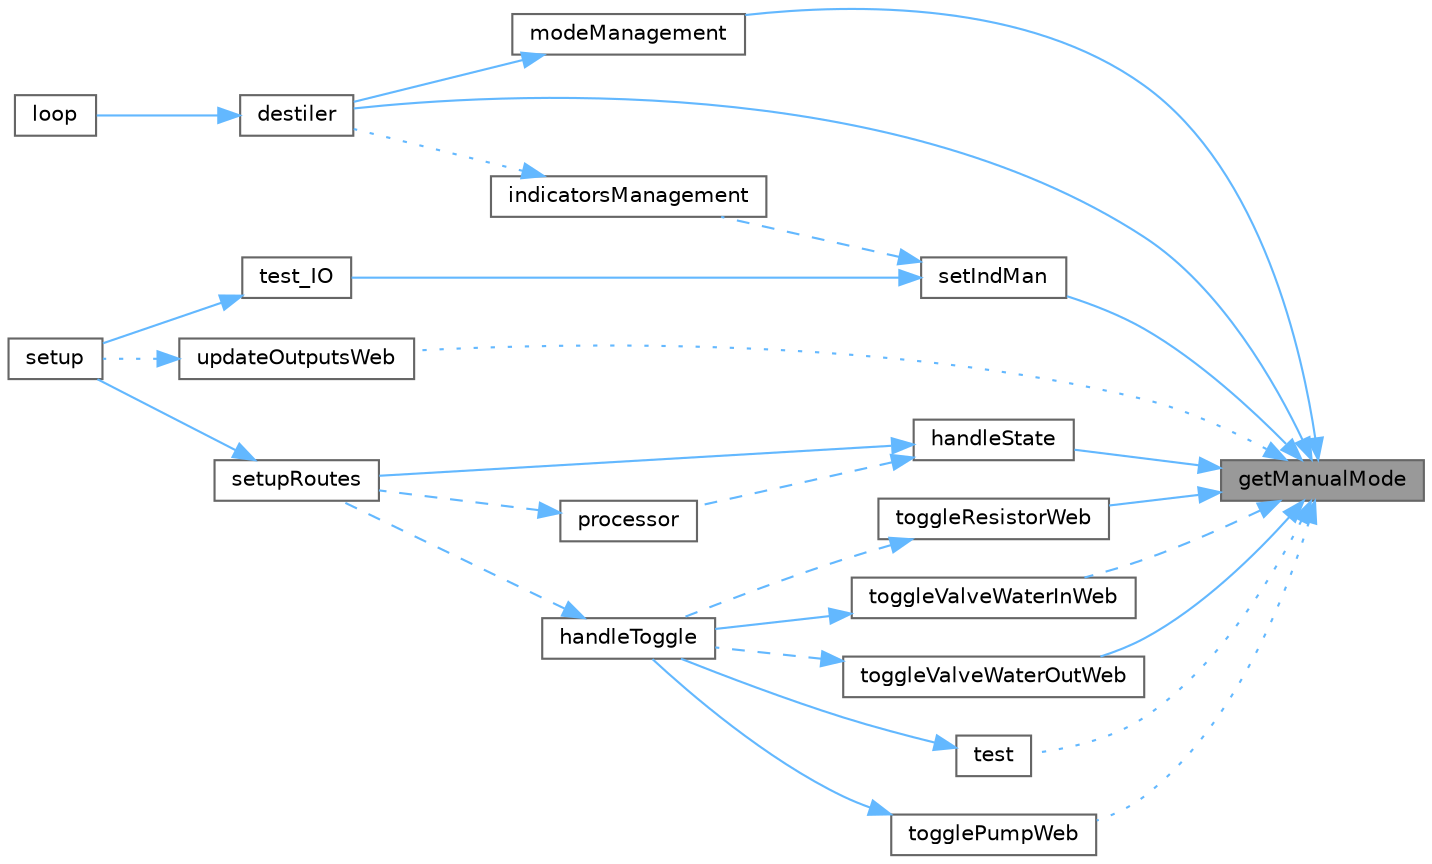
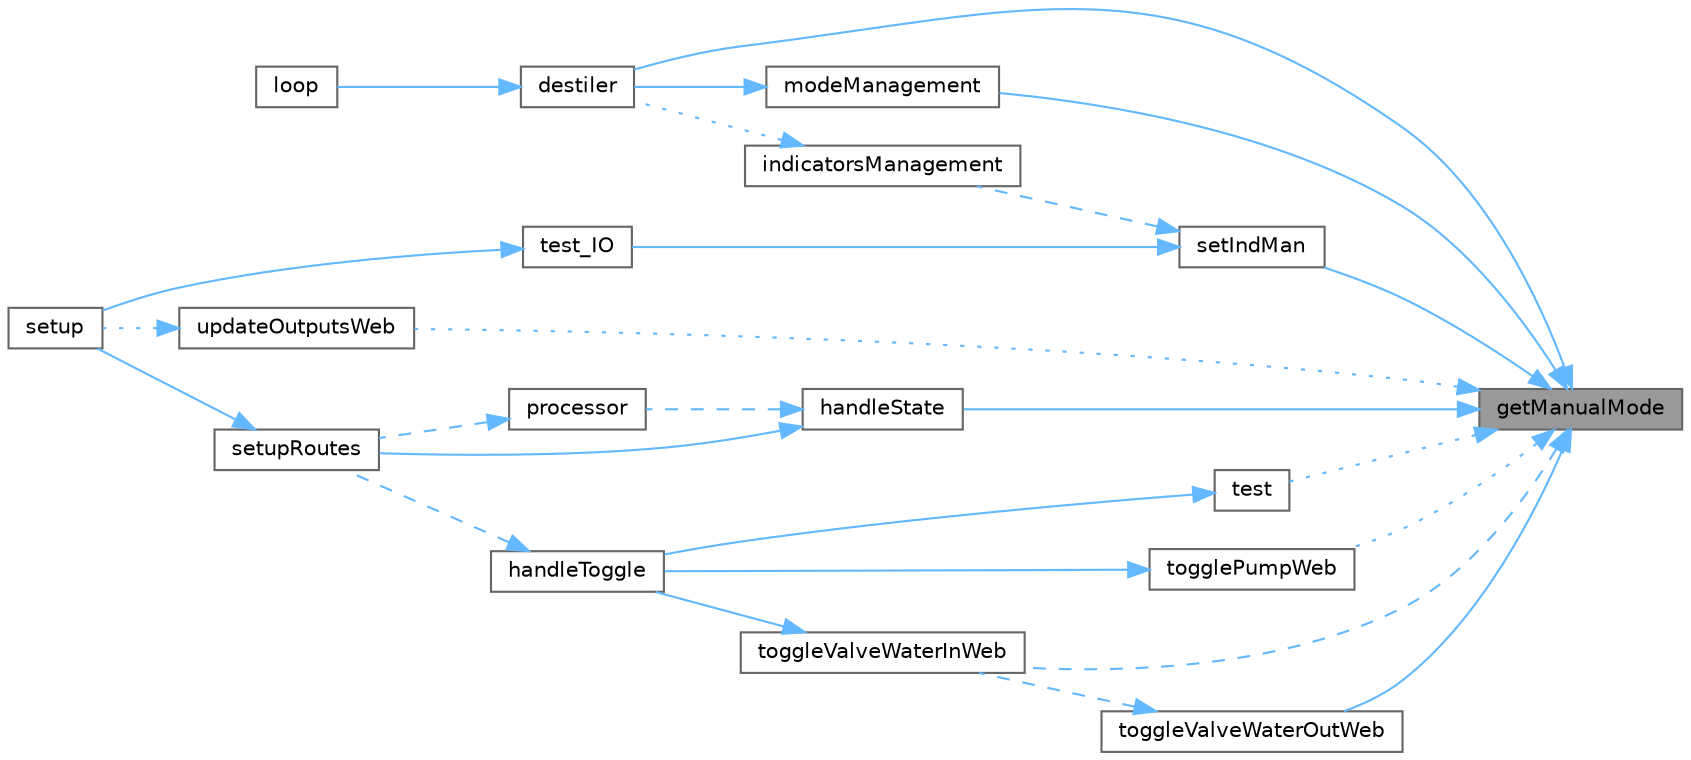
node "toggleResistorWeb": removed
edge "handleToggle" -> "toggleValveWaterOutWeb": now "toggleValveWaterInWeb" -> "toggleValveWaterOutWeb"
